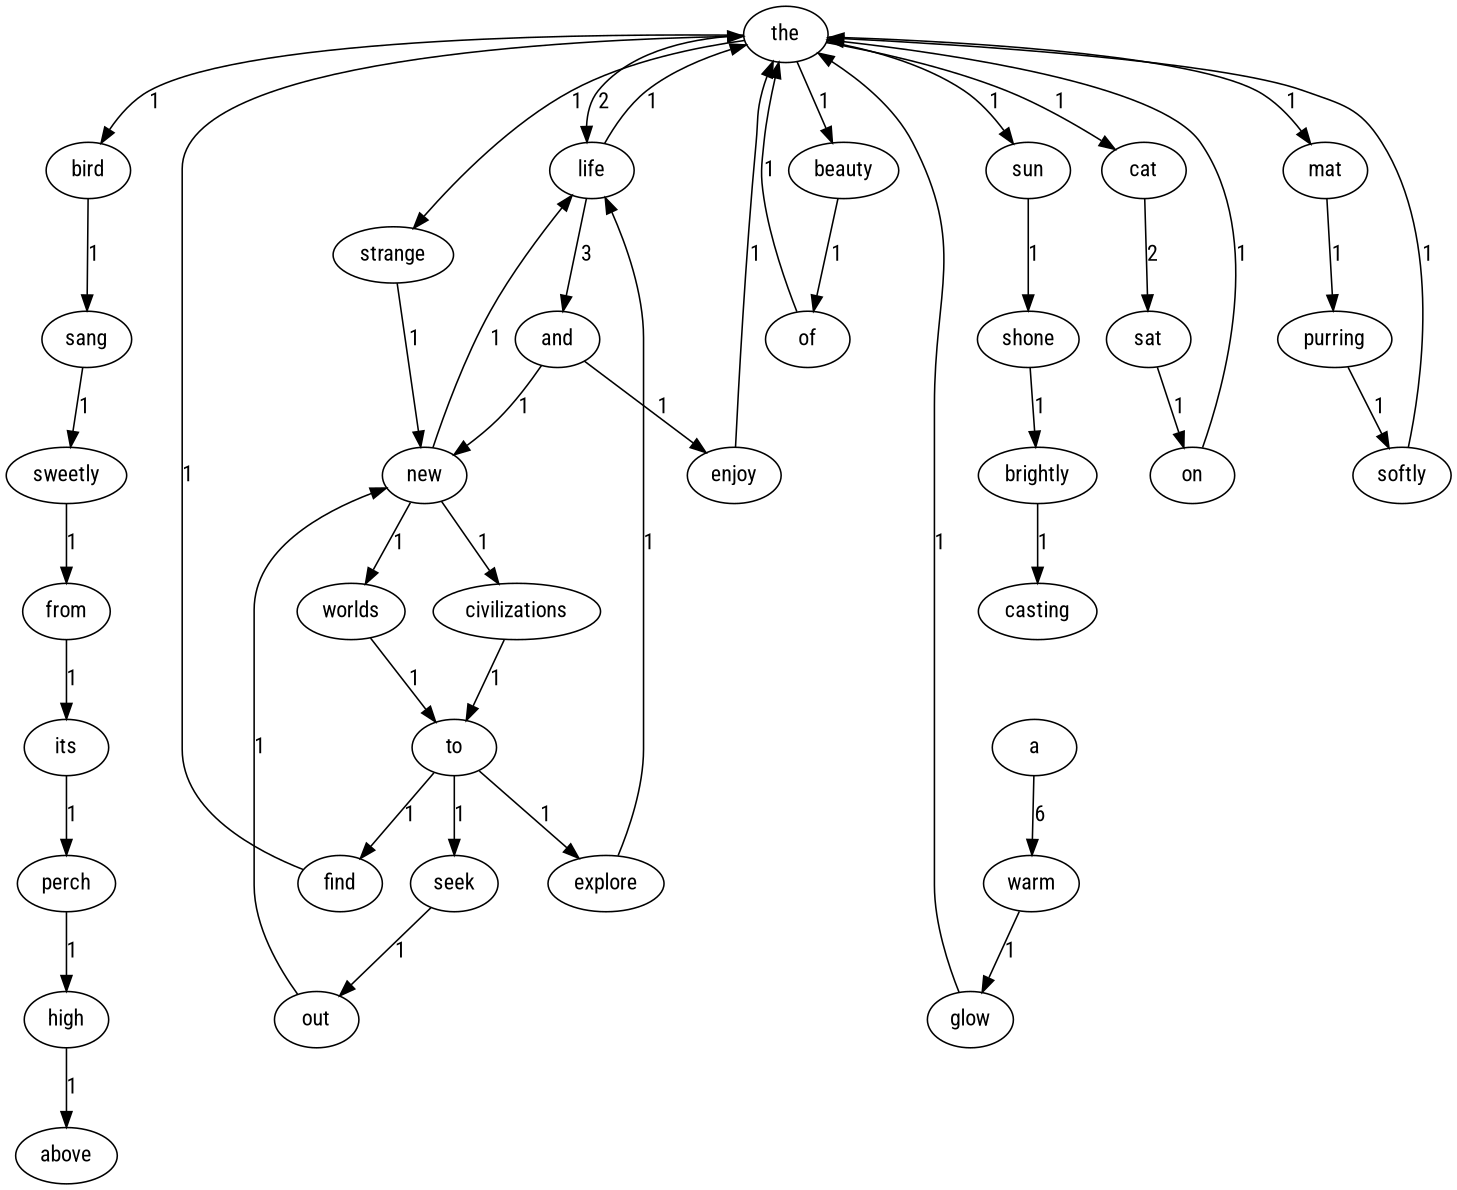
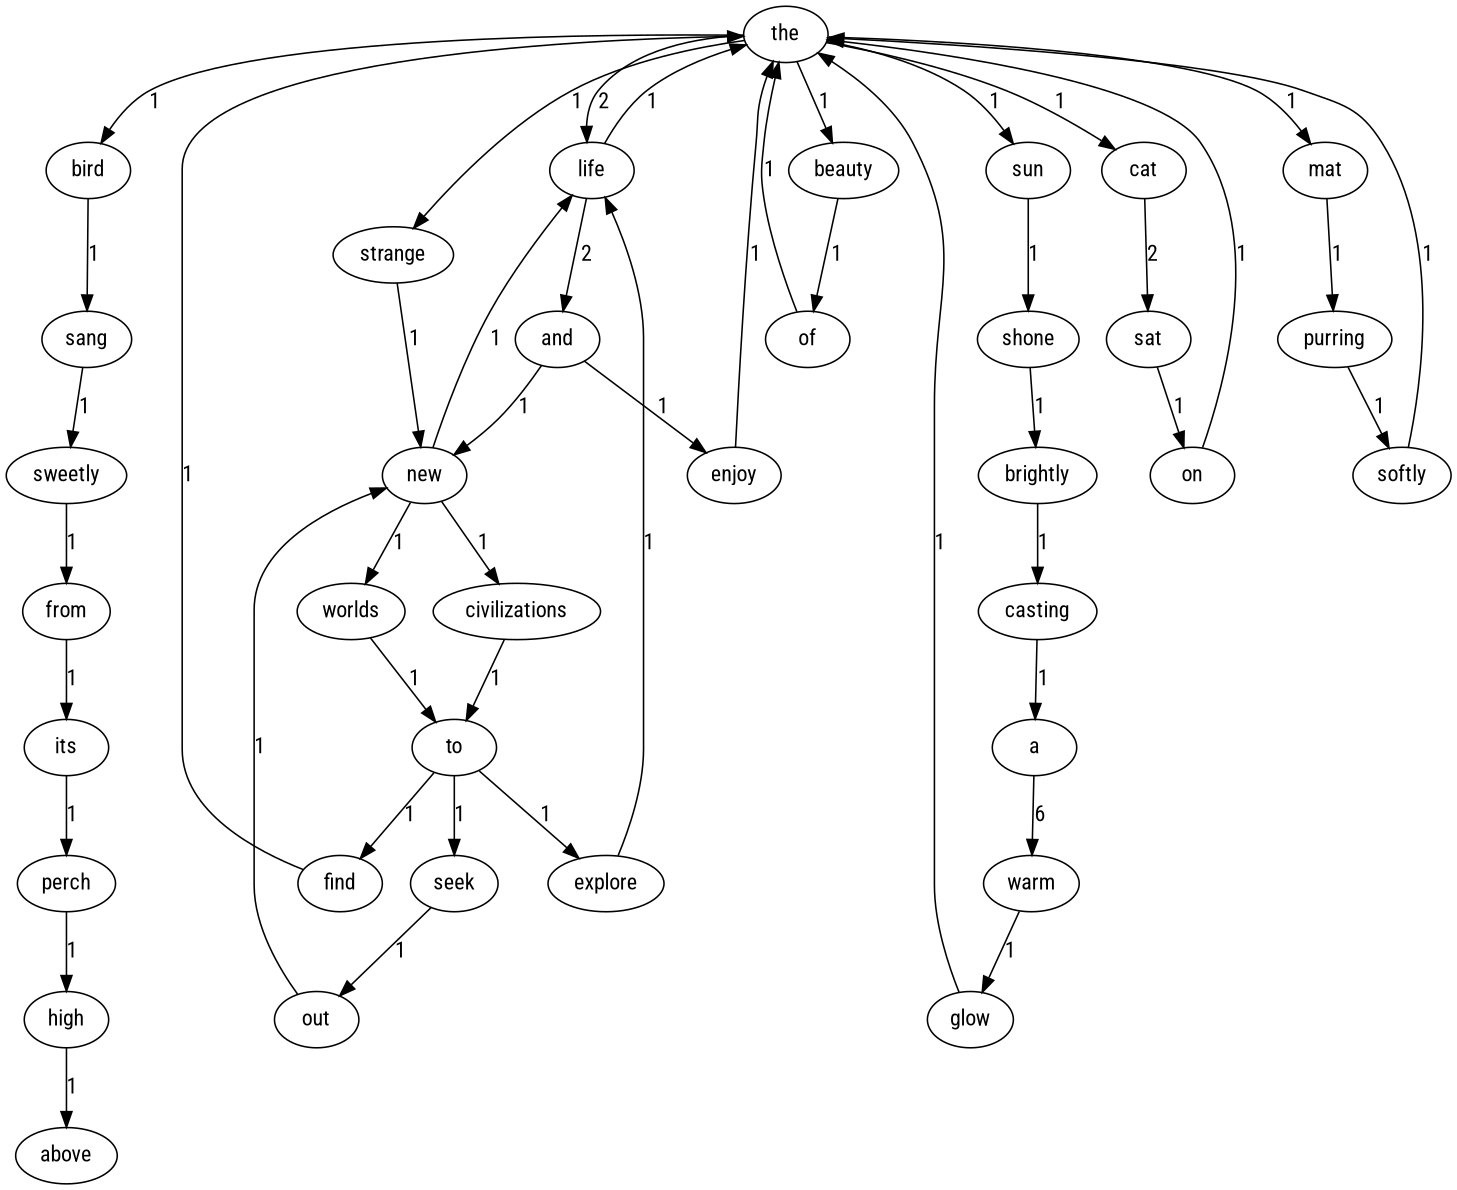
edge "life" -> "and": label "3" -> "2"
edge "casting" -> "a": added, label "1"
